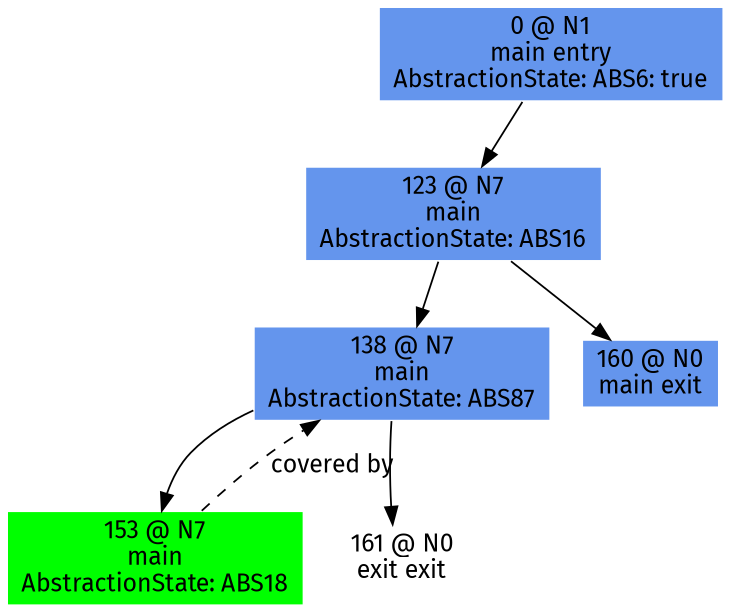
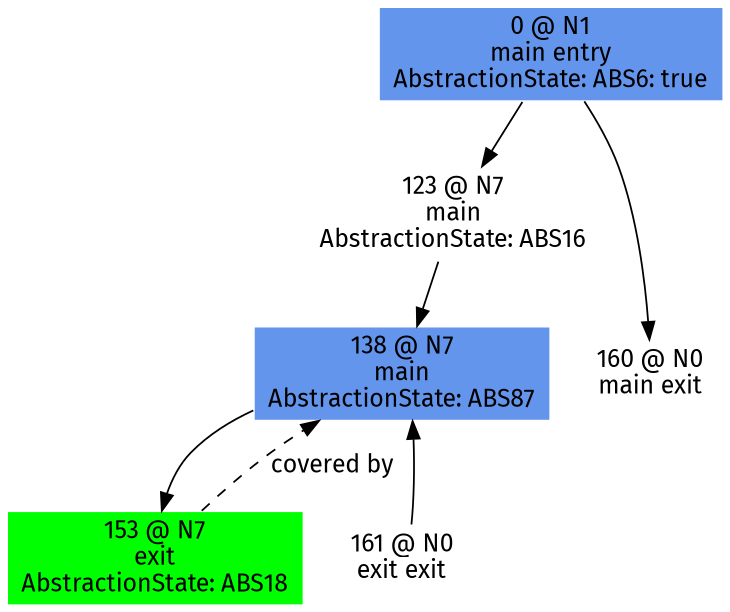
node "123 @ N7 main AbstractionState: ABS16": fillcolor cornflowerblue -> white
edge "123 @ N7 main AbstractionState: ABS16" -> "160 @ N0 main exit": now "0 @ N1 main entry AbstractionState: ABS6: true" -> "160 @ N0 main exit"
node "160 @ N0 main exit": fillcolor cornflowerblue -> white
edge "138 @ N7 main AbstractionState: ABS87" -> "161 @ N0 exit exit": reversed
node "153 @ N7 main AbstractionState: ABS18": label "153 @ N7 main AbstractionState: ABS18" -> "153 @ N7 exit AbstractionState: ABS18"
